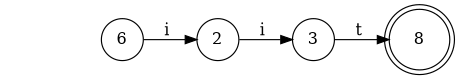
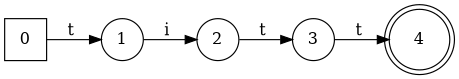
edge "2" -> "3": label "i " -> "t "
node "0": added
node "6": label "6" -> "1"
node "8": label "8" -> "4"
